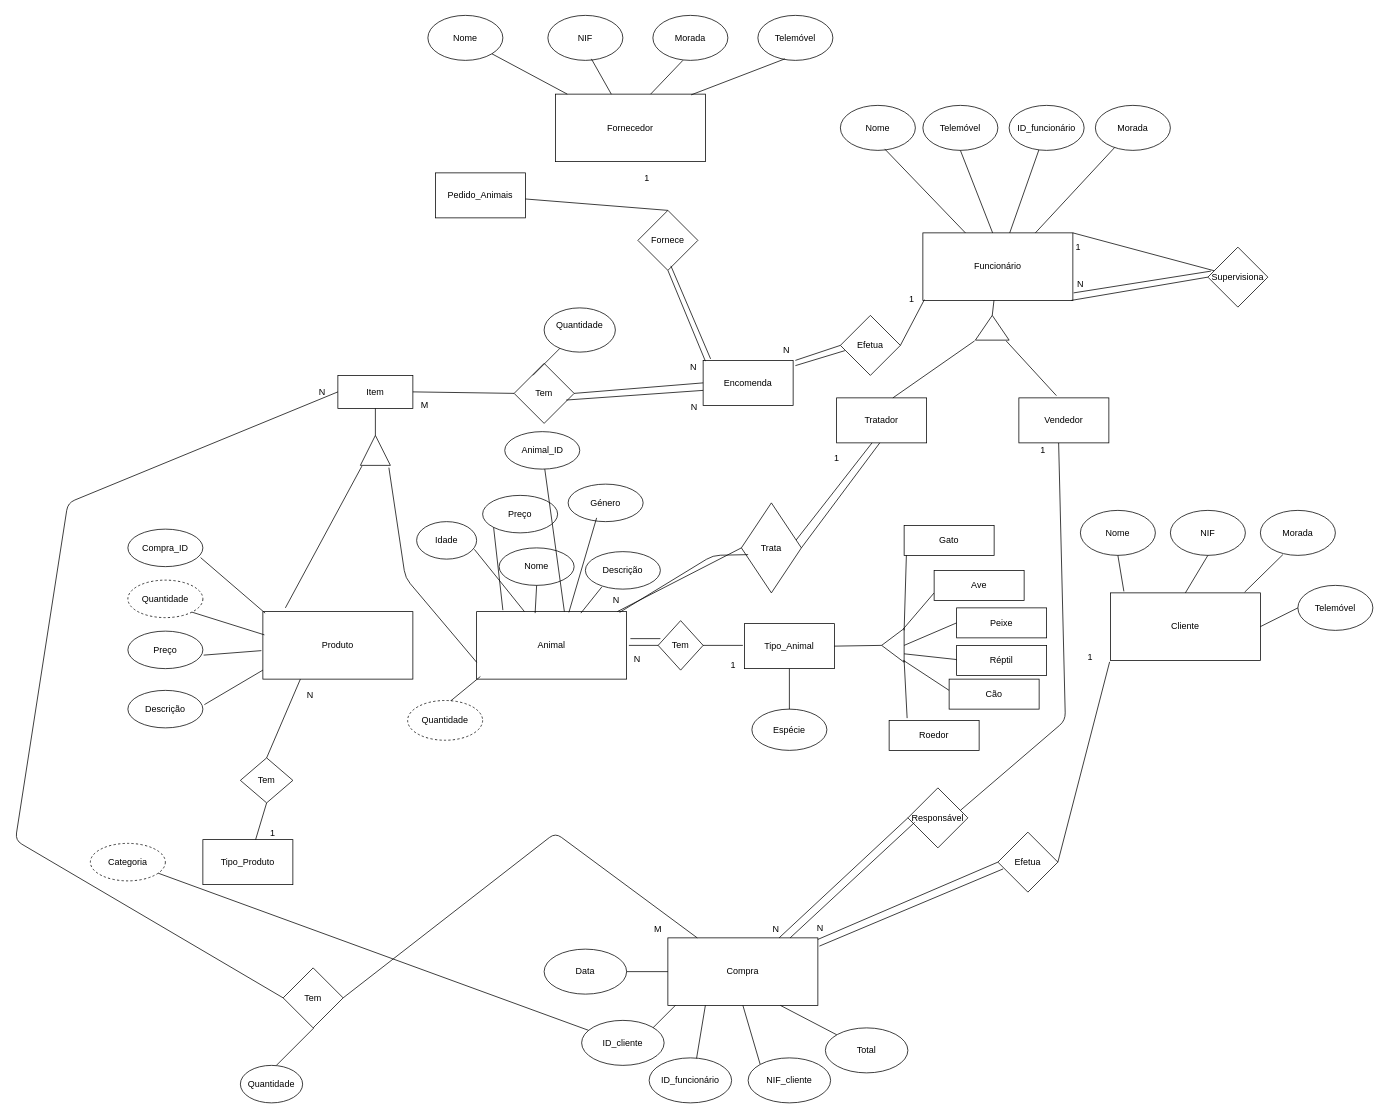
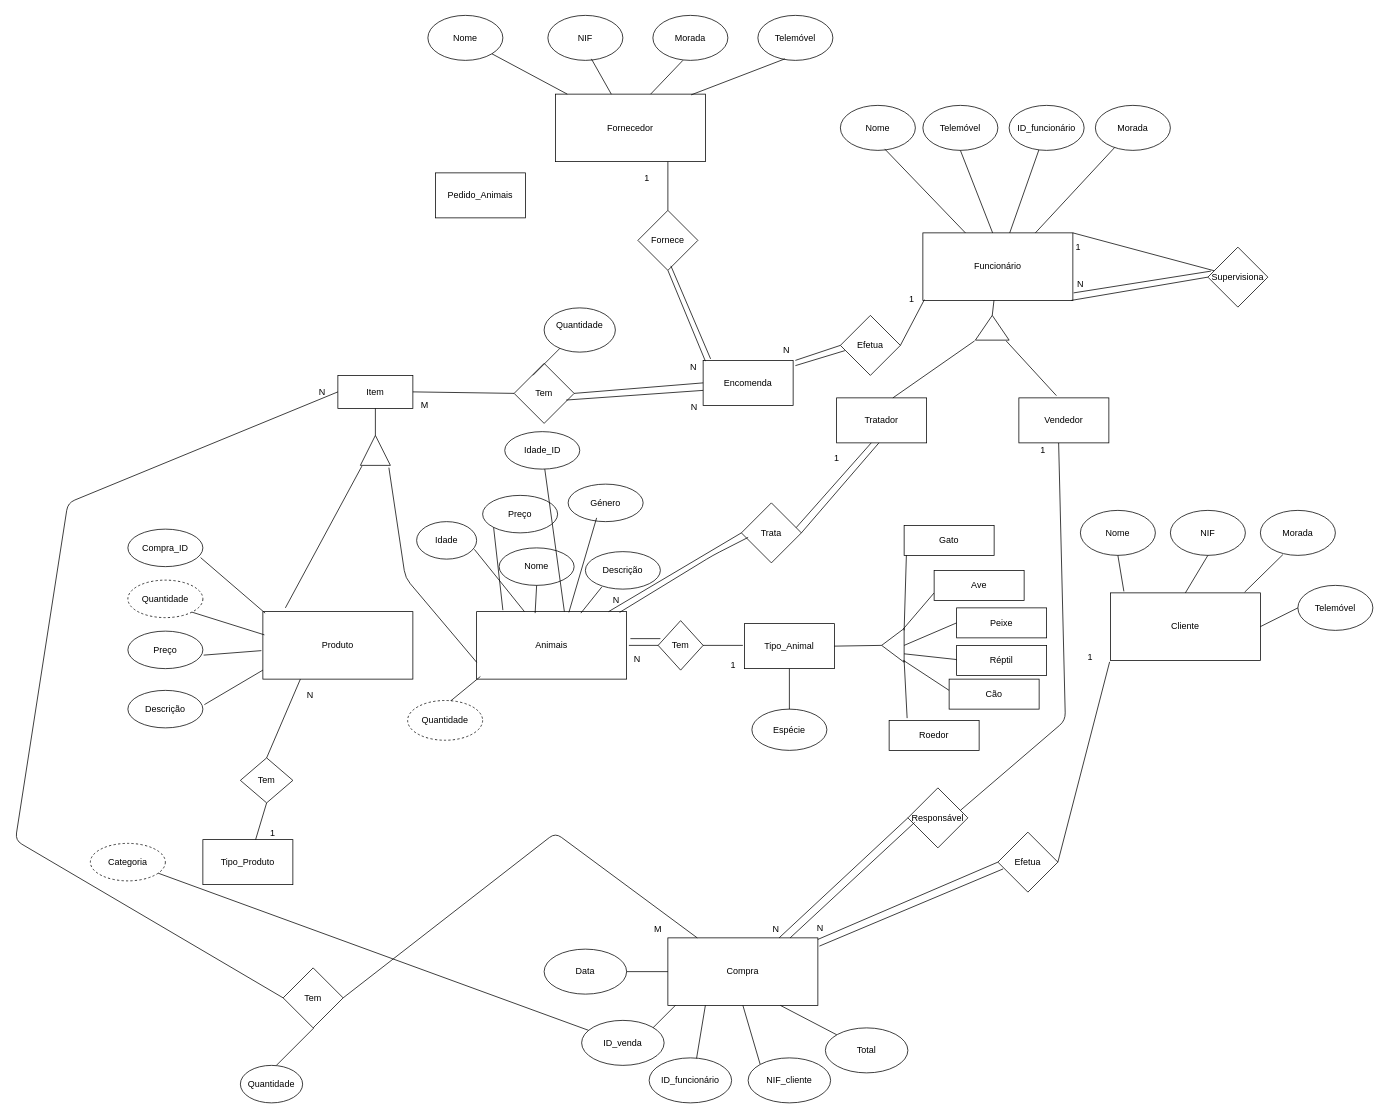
edge "Pedido_Animais" -- "Fornece": now "Fornecedor" -- "Fornece"
node "Animal_ID": label "Animal_ID" -> "Idade_ID"
node "Trata": size 60x90 -> 60x60
node "Animal": label "Animal" -> "Animais"
node "ID_cliente": label "ID_cliente" -> "ID_venda"
